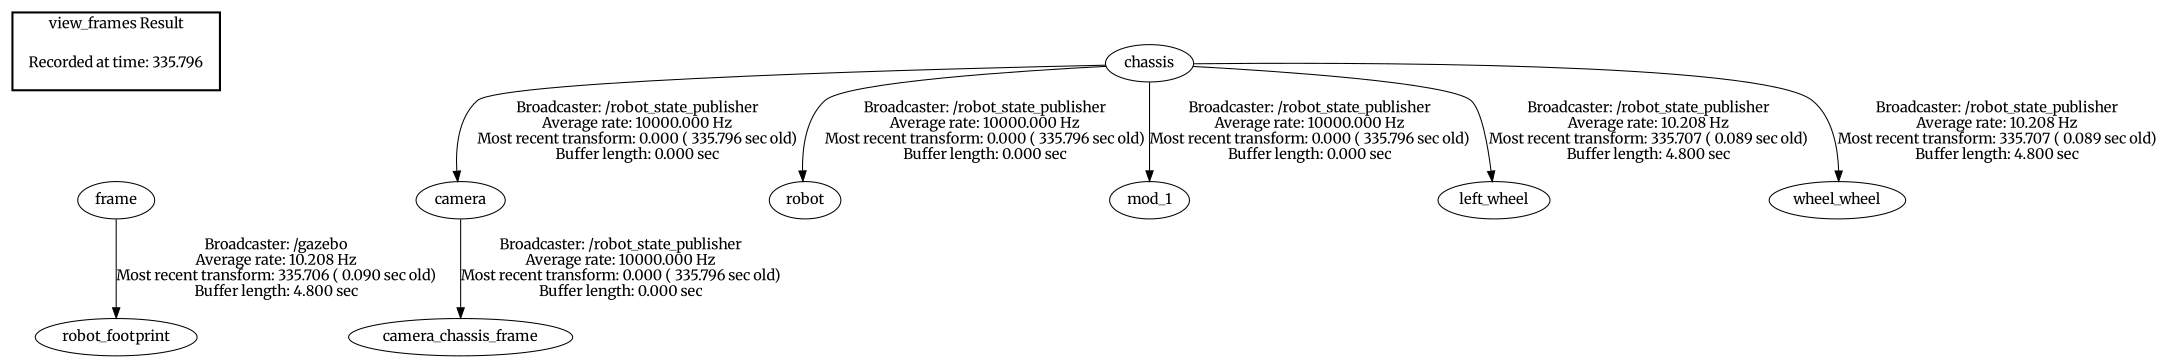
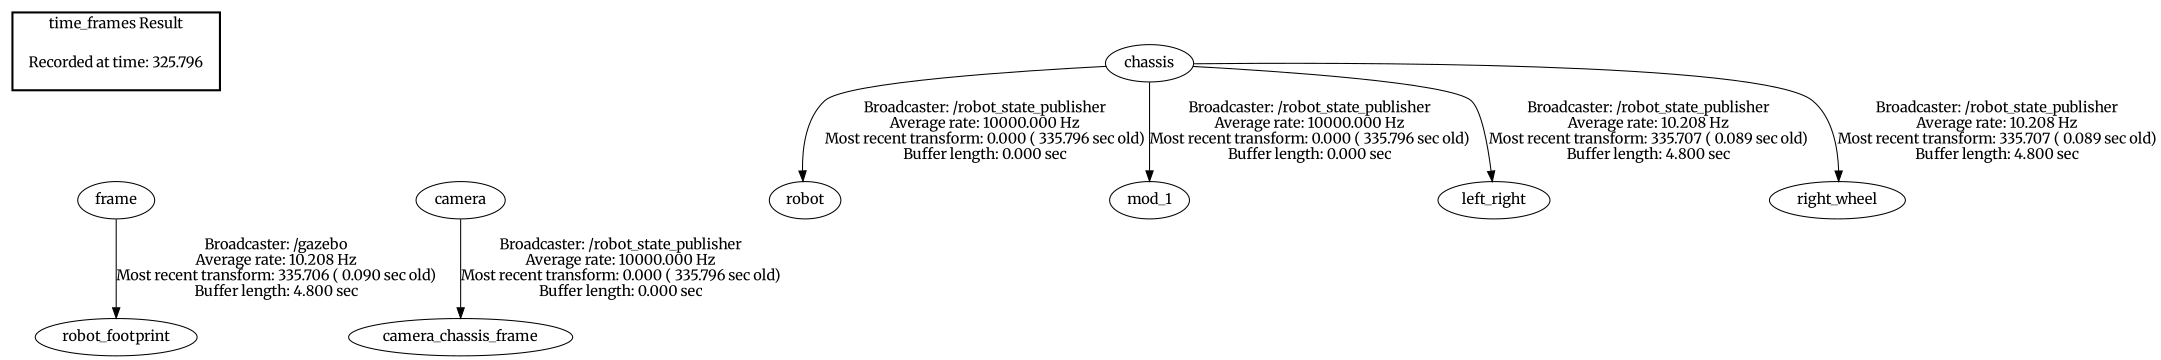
cluster "view_frames Result": label "view_frames Result" -> "time_frames Result"
node "Recorded at time: 335.796": label "Recorded at time: 335.796" -> "Recorded at time: 325.796"
edge "chassis" -> "camera": removed, label "Broadcaster: /robot_state_publisher Average rate: 10000.000 Hz Most recent transform: 0.000 ( 335.796 sec old) Buffer length: 0.000 sec"
node "left_wheel": label "left_wheel" -> "left_right"
node "wheel_wheel": label "wheel_wheel" -> "right_wheel"
